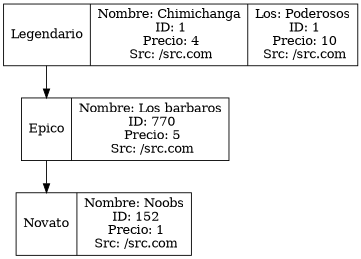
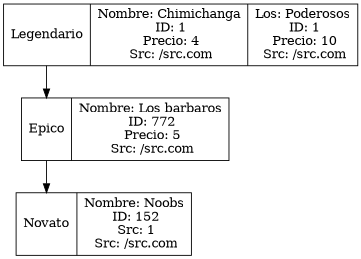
node "Epico": text "ID: 770" -> "ID: 772"
node "Novato": text "Precio: 1" -> "Src: 1"
